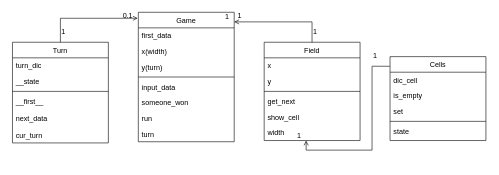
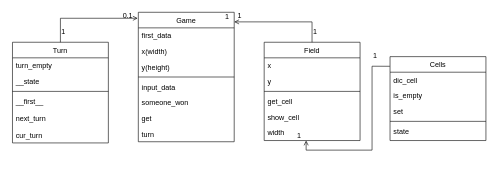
node "turn_dic": label "turn_dic" -> "turn_empty"
node "y(turn)": label "y(turn)" -> "y(height)"
node "get_next": label "get_next" -> "get_cell"
node "next_data": label "next_data" -> "next_turn"
node "run": label "run" -> "get"
